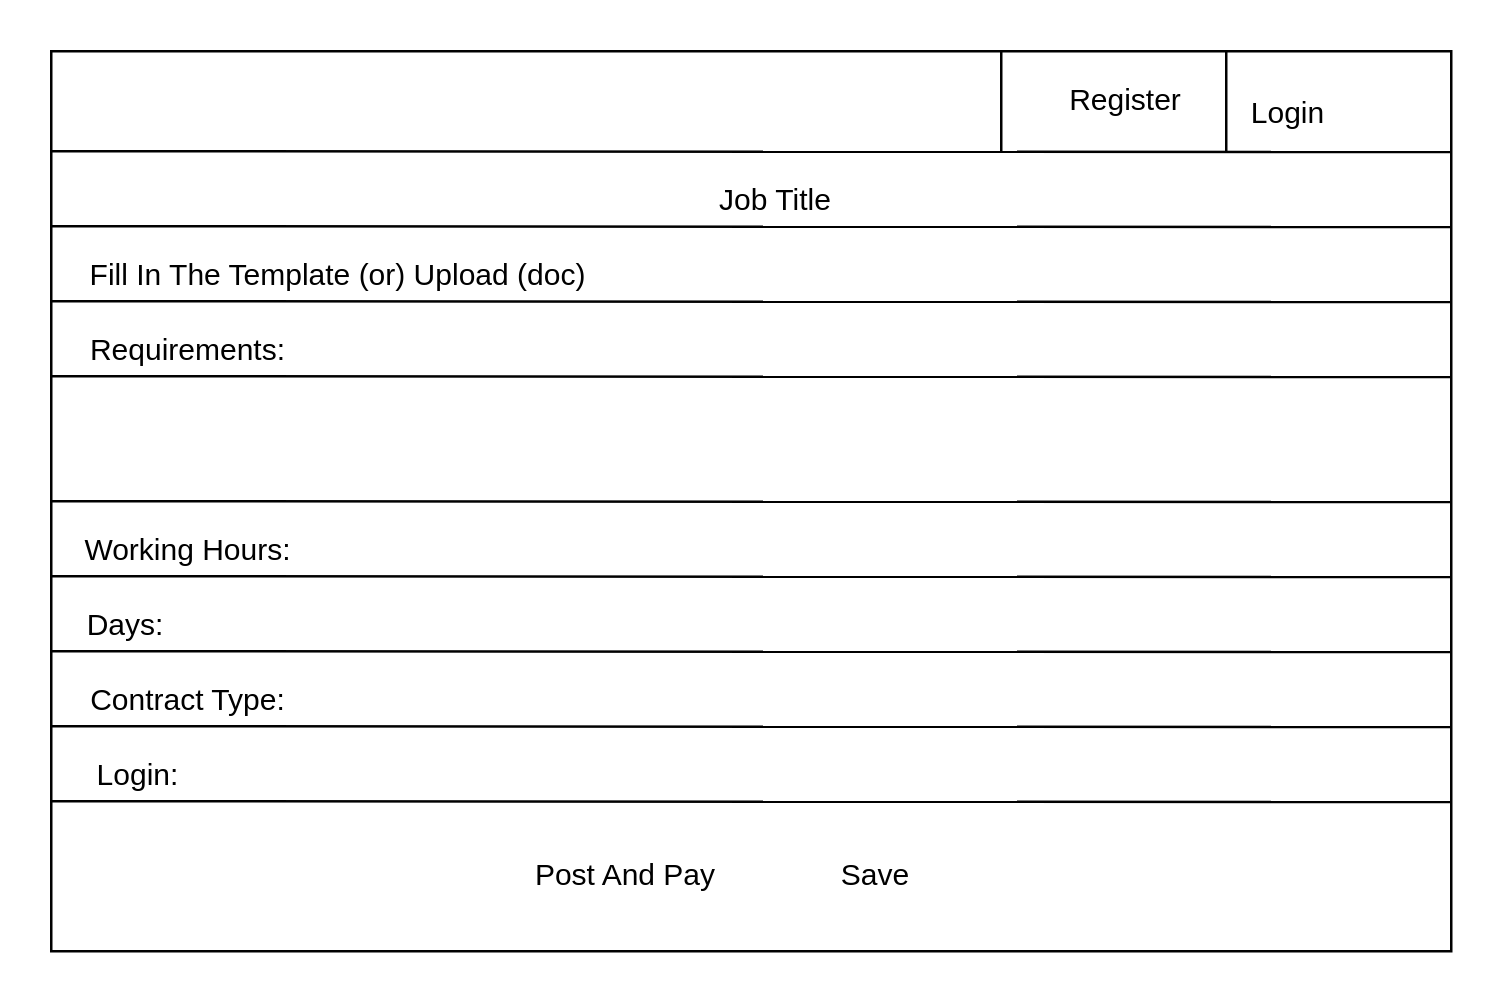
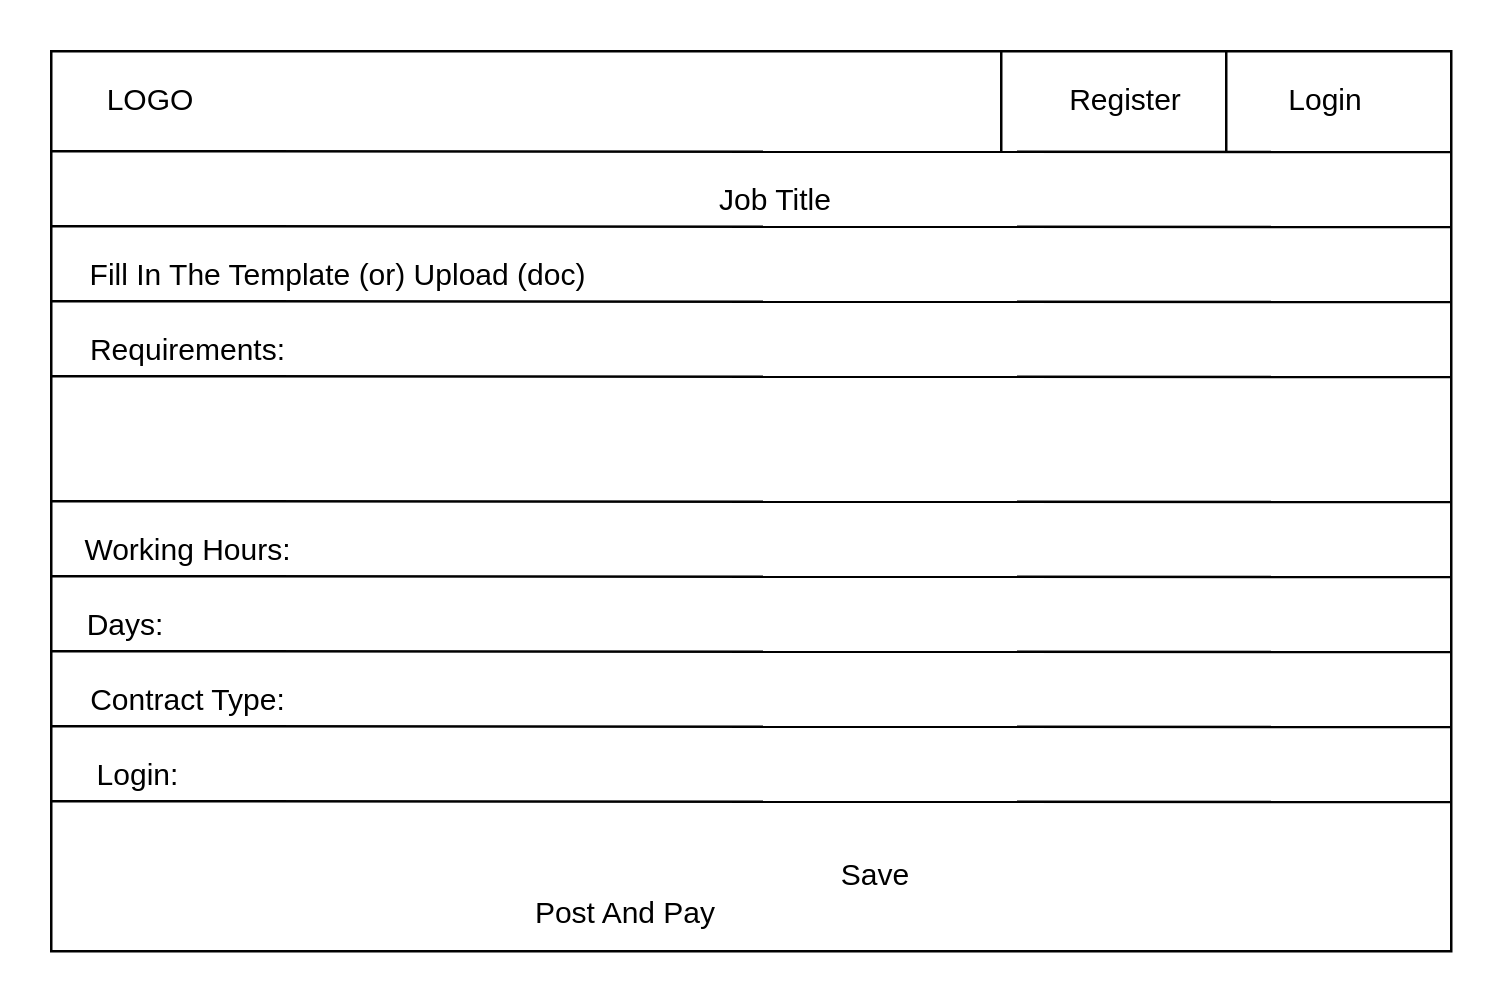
node "LOGO": added
node "Login": moved (1289, 114) -> (1326, 101)
node "Post And Pay": moved (626, 876) -> (626, 914)
